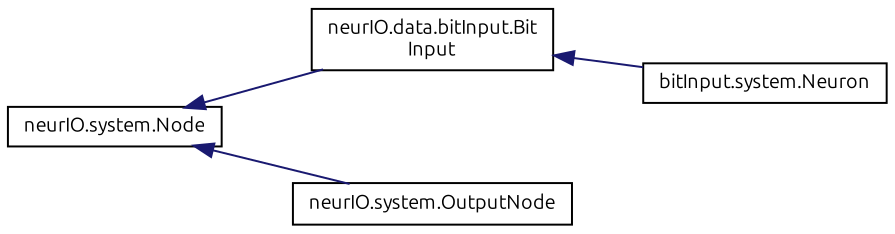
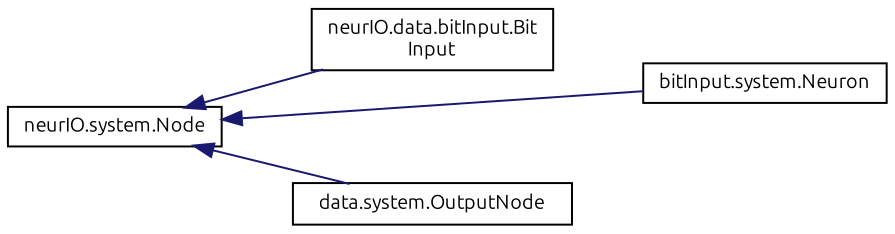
edge "bitInput.system.Neuron" -> "neurIO.data.bitInput.Bit Input": now "bitInput.system.Neuron" -> "neurIO.system.Node"
node "neurIO.system.OutputNode": label "neurIO.system.OutputNode" -> "data.system.OutputNode"
